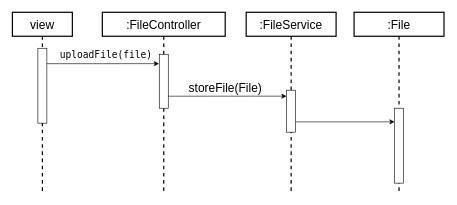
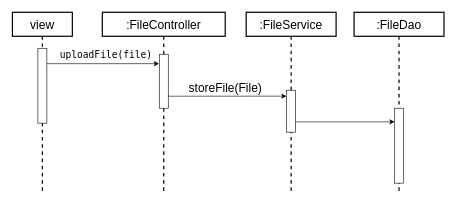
node ":File": label ":File" -> ":FileDao"
